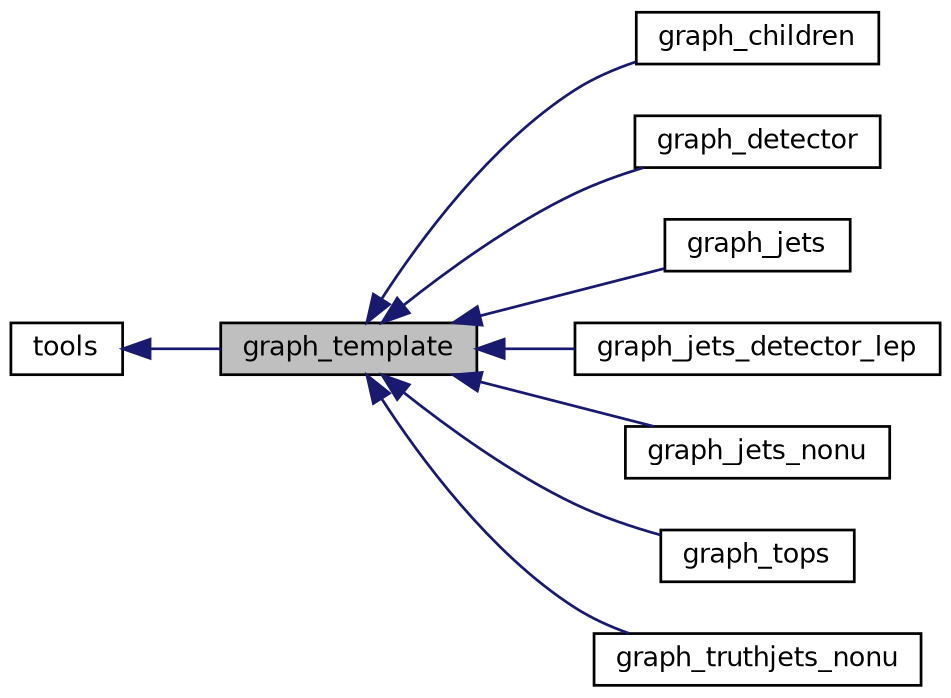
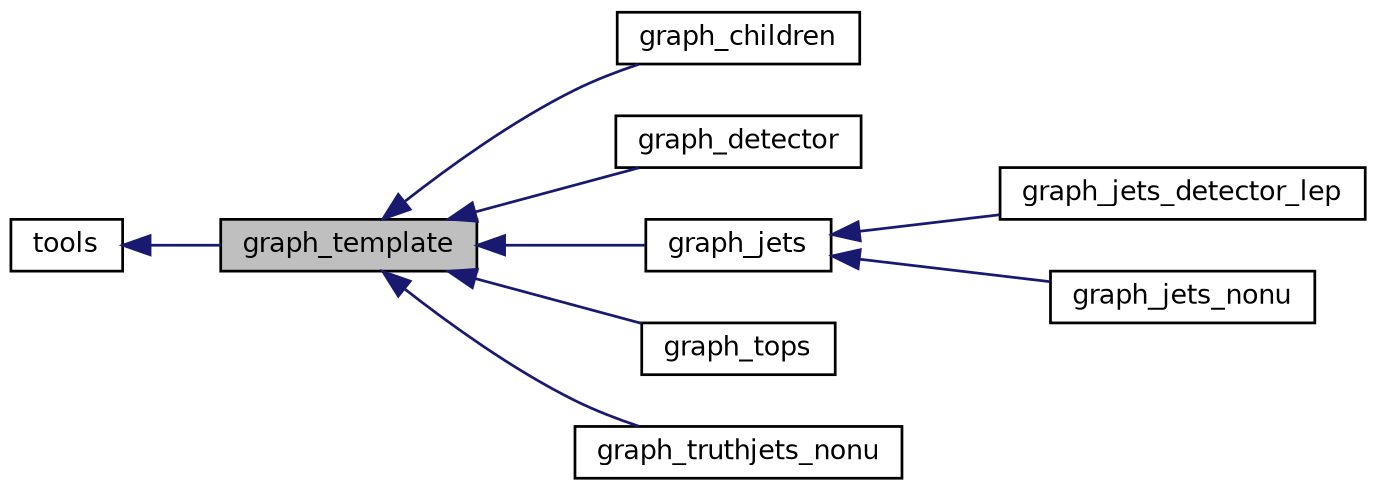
edge "graph_jets_detector_lep" -> "graph_template": now "graph_jets_detector_lep" -> "graph_jets"
edge "graph_jets_nonu" -> "graph_template": now "graph_jets_nonu" -> "graph_jets"
